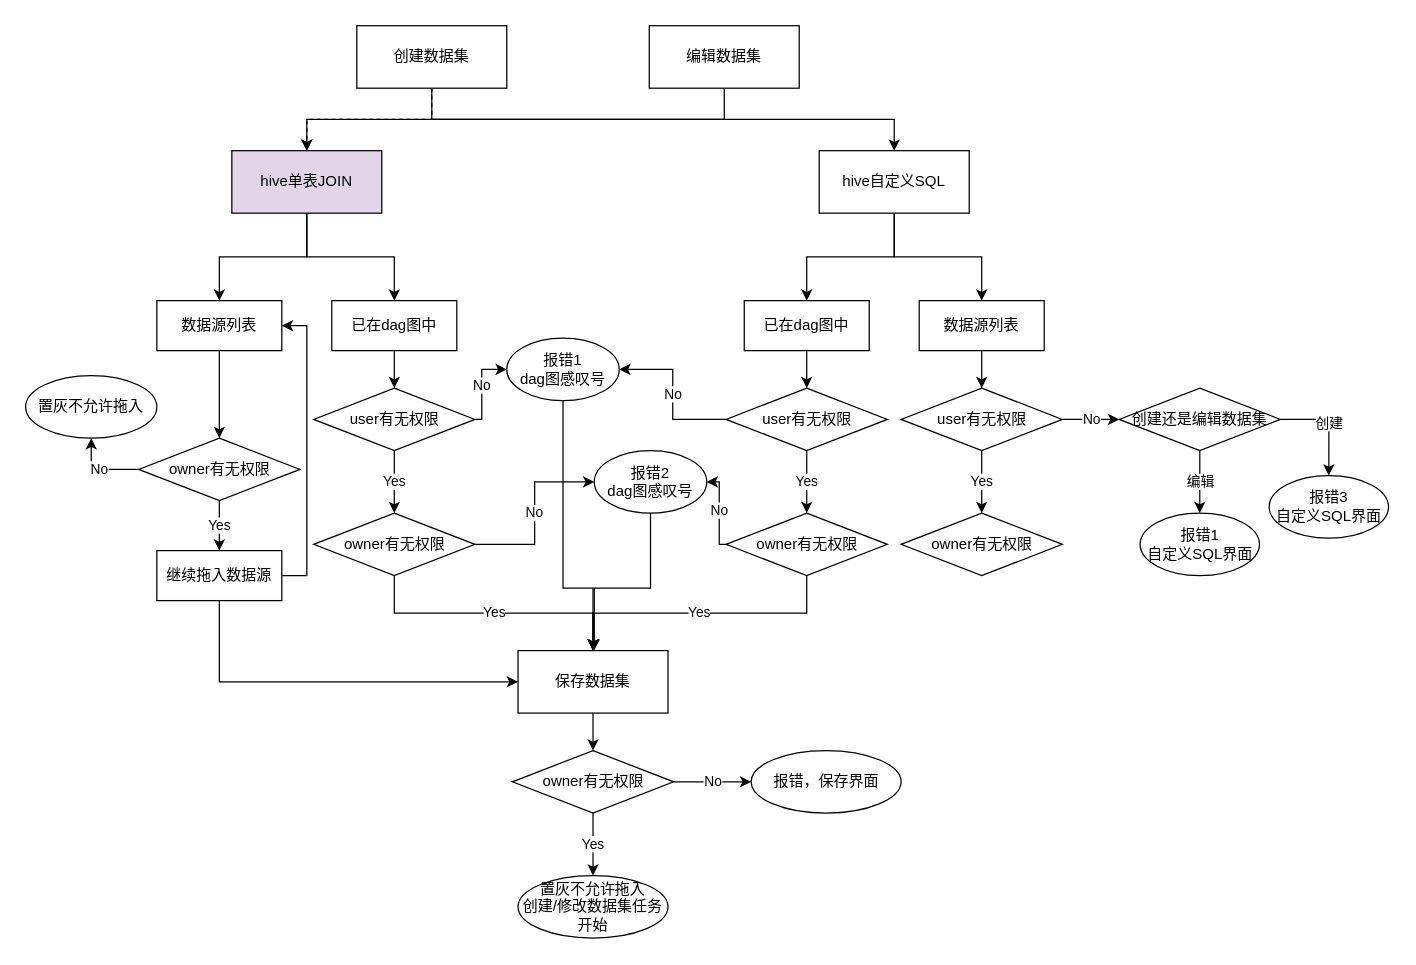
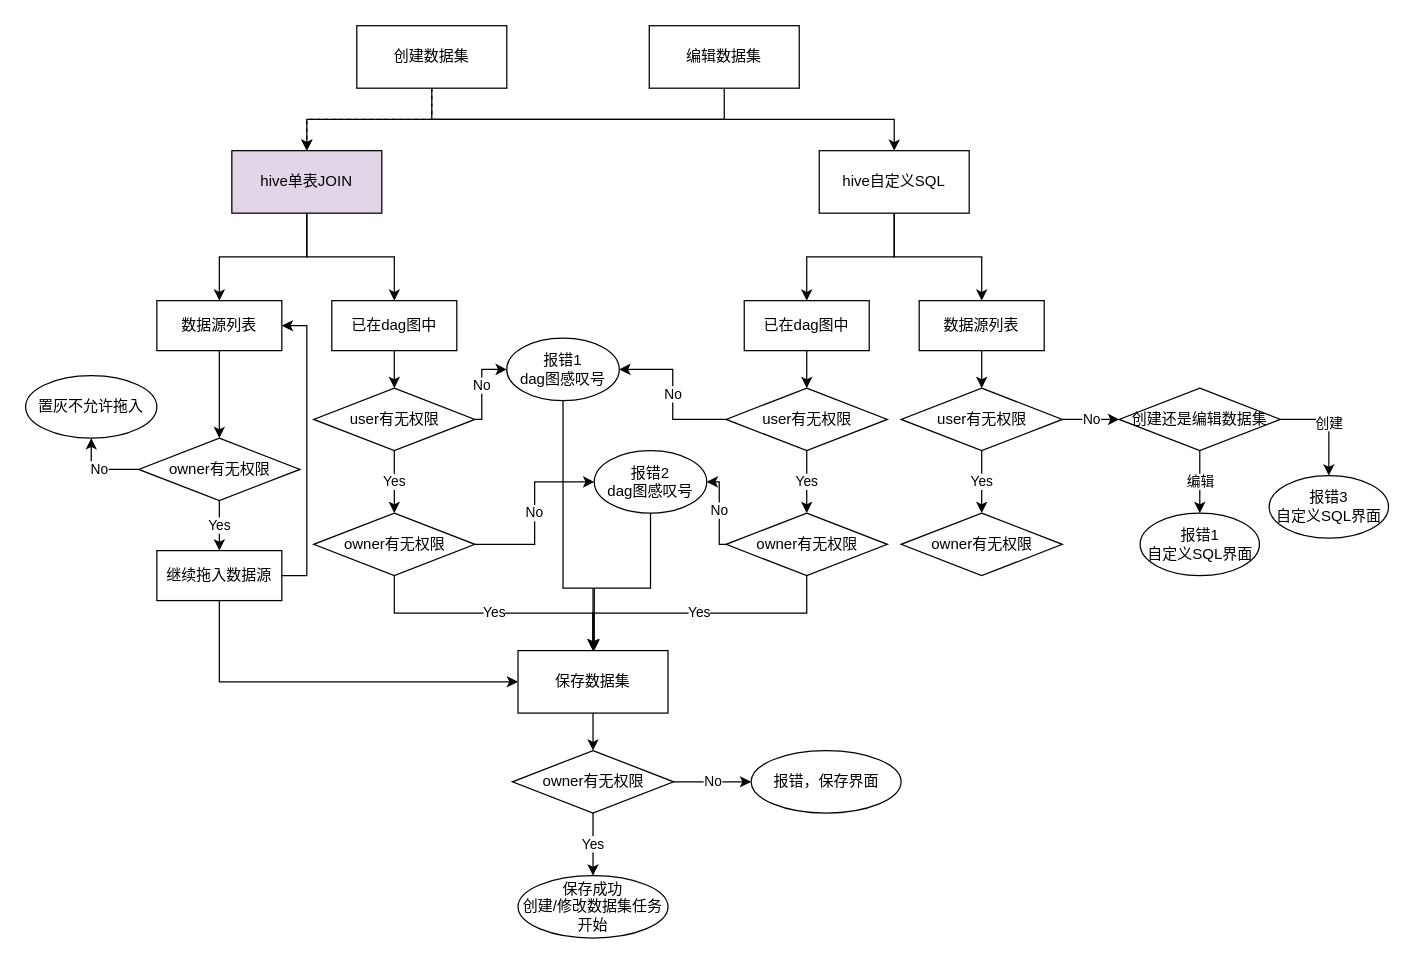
node "置灰不允许拖入 创建/修改数据集任务开始": label "置灰不允许拖入 创建/修改数据集任务开始" -> "保存成功 创建/修改数据集任务开始"
